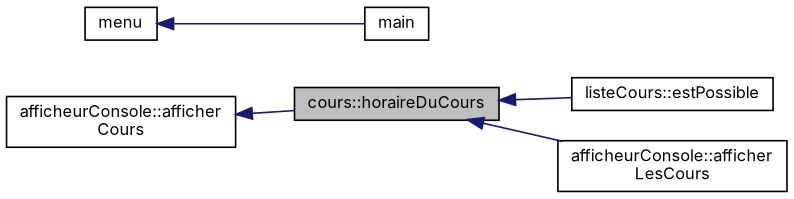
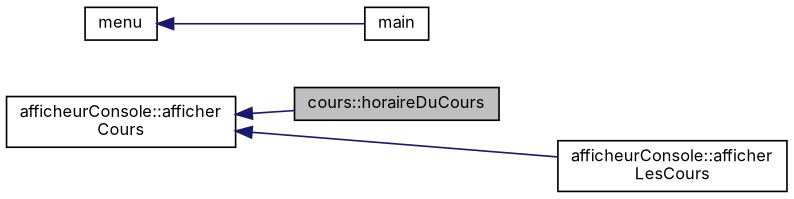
node "listeCours::estPossible": removed
edge "afficheurConsole::afficher LesCours" -> "cours::horaireDuCours": now "afficheurConsole::afficher LesCours" -> "afficheurConsole::afficher Cours"
